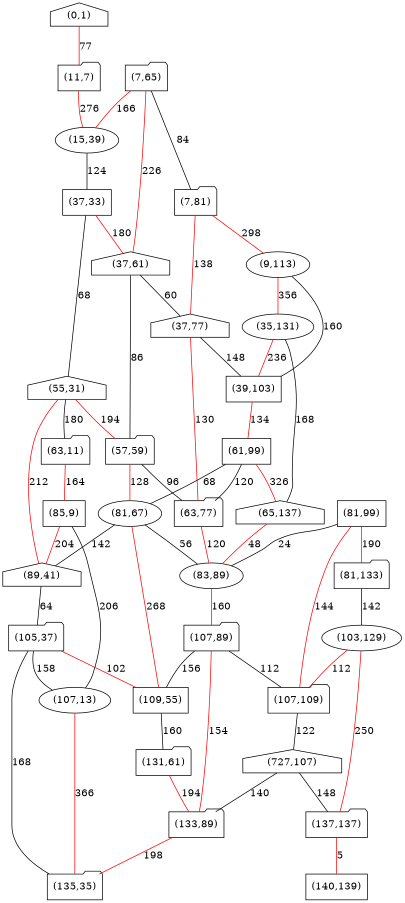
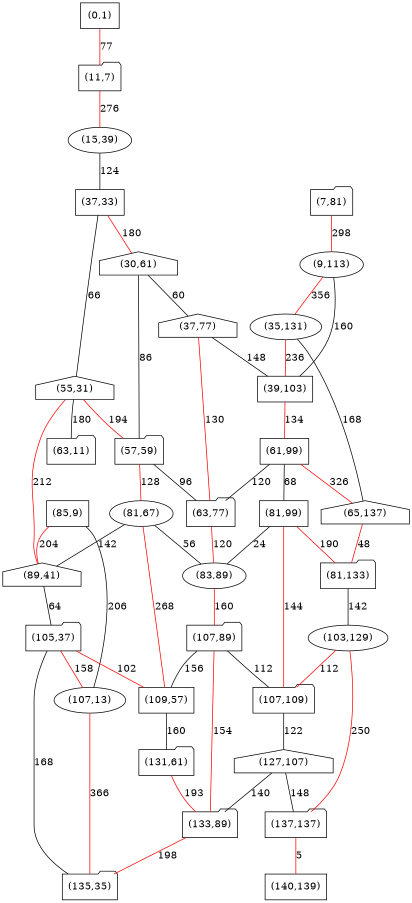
node "(0,1)": shape house -> box
node "(7,65)": removed
node "(37,61)": label "(37,61)" -> "(30,61)"
edge "(7,81)" -- "(37,77)": removed, label "138"
edge "(37,33)" -- "(55,31)": label "68" -> "66"
edge "(63,11)" -- "(85,9)": removed, label "164"
edge "(61,99)" -- "(81,67)": now "(61,99)" -- "(81,99)"
edge "(65,137)" -- "(83,89)": now "(65,137)" -- "(81,133)"
edge "(105,37)" -- "(107,13)": color black -> red
node "(109,55)": label "(109,55)" -> "(109,57)"
node "(727,107)": label "(727,107)" -> "(127,107)"
edge "(131,61)" -- "(133,89)": label "194" -> "193"
